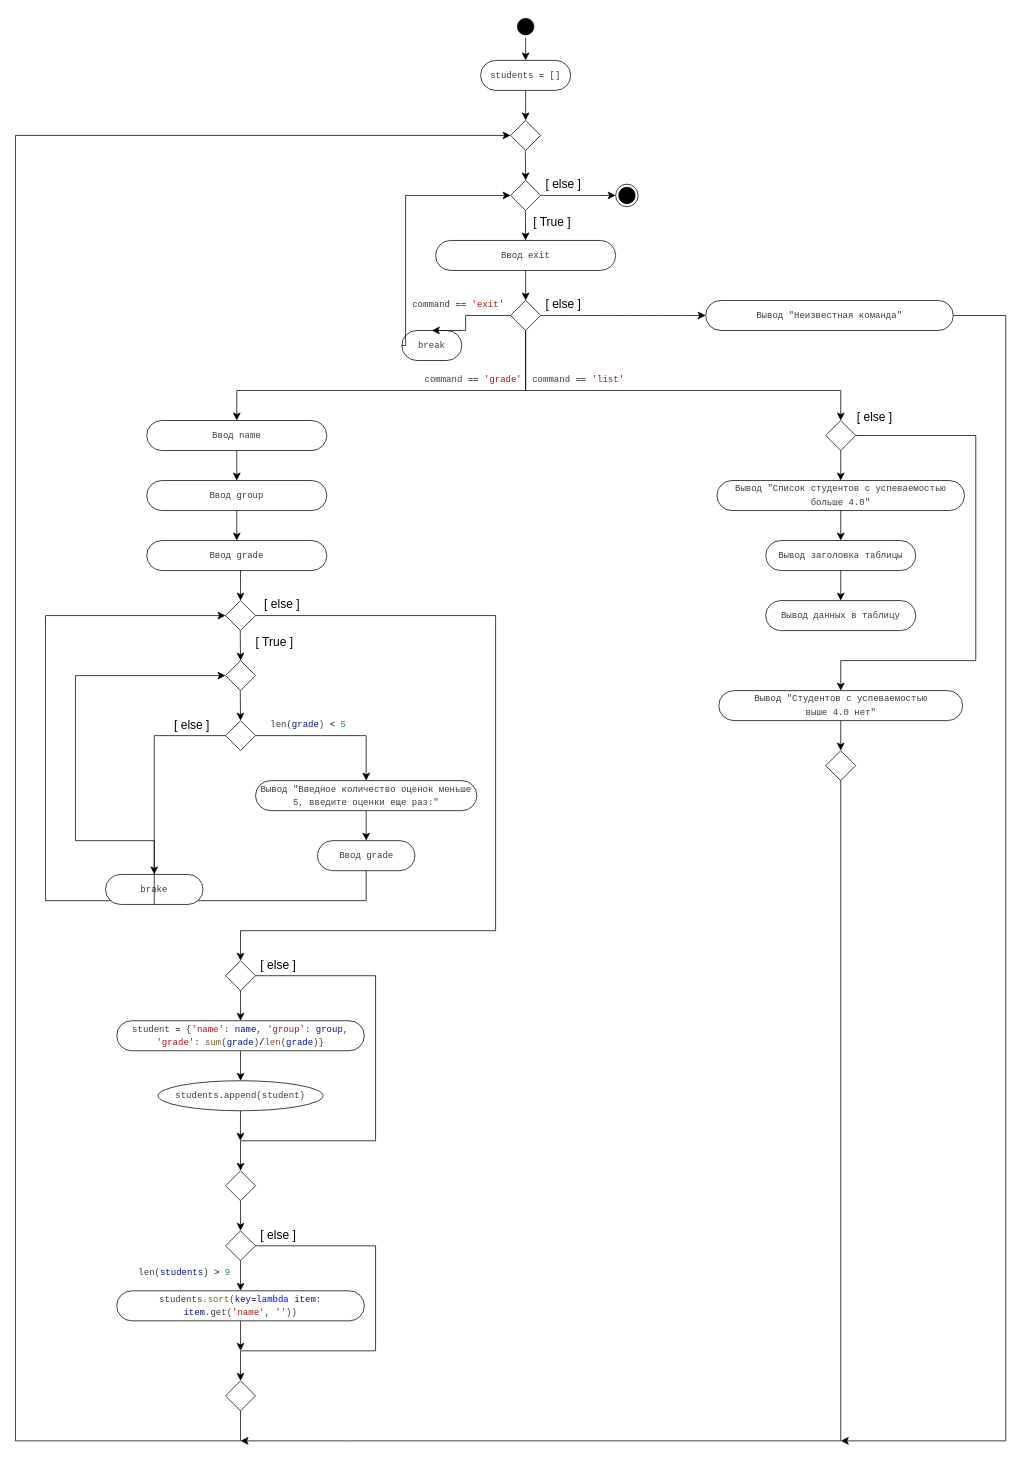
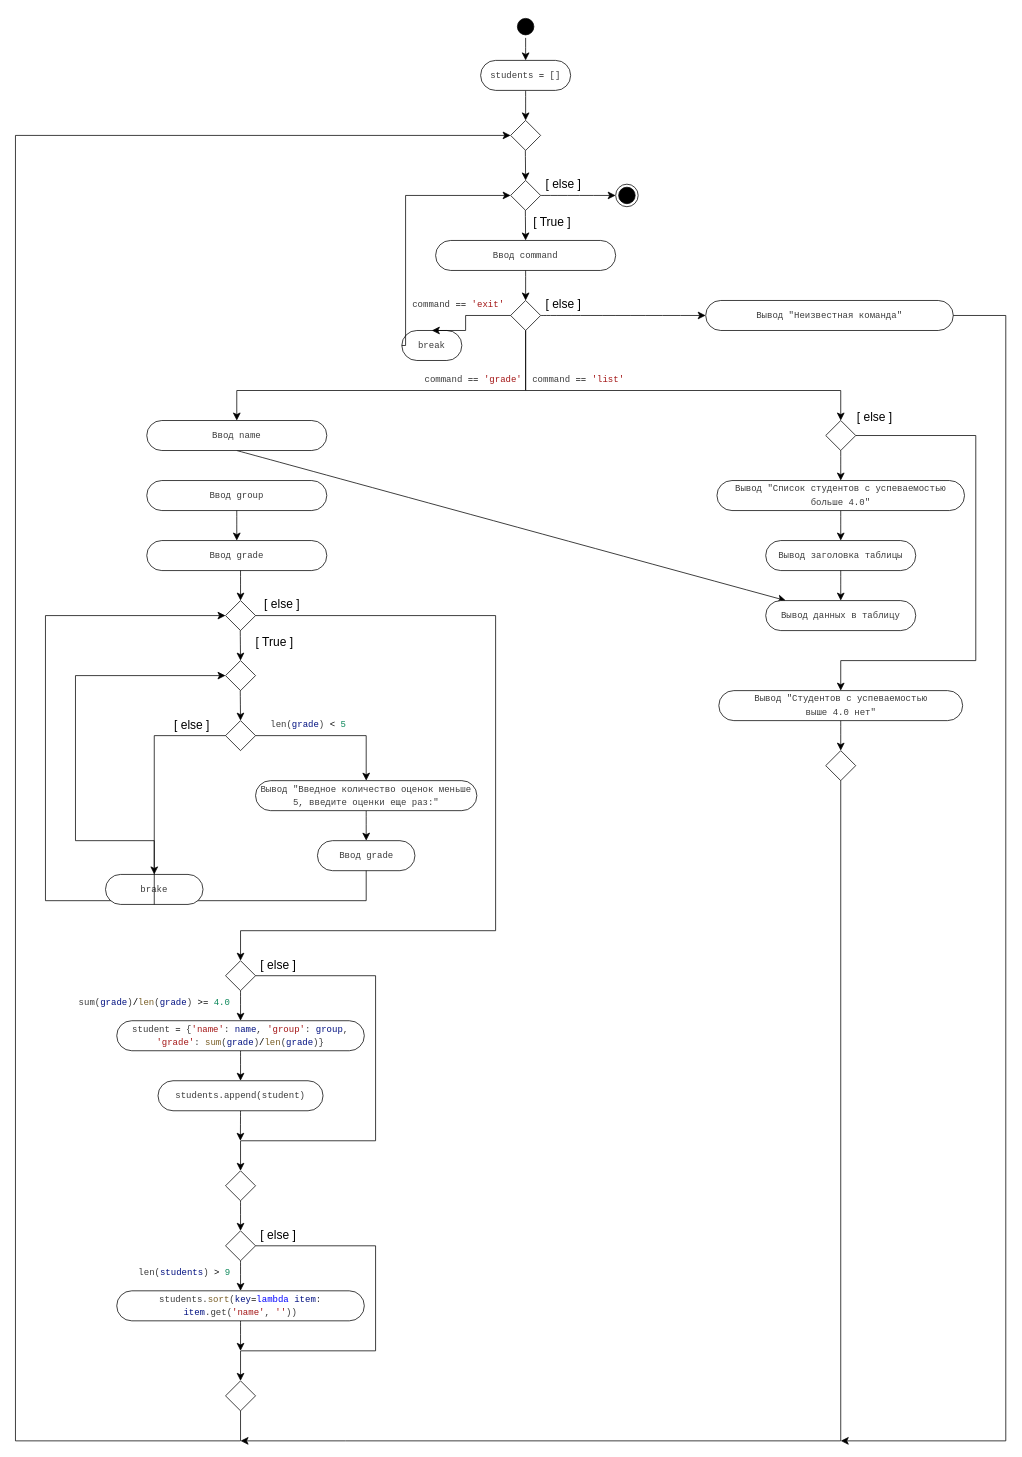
node "Ввод exit": label "Ввод exit" -> "Ввод command"
edge "Ввод name" -> "Ввод group": now "Ввод name" -> "Вывод данных в таблицу"
node "sum(grade)/len(grade) >= 4.0": added
node "students.append(student)": shape ellipse -> rounded rectangle
